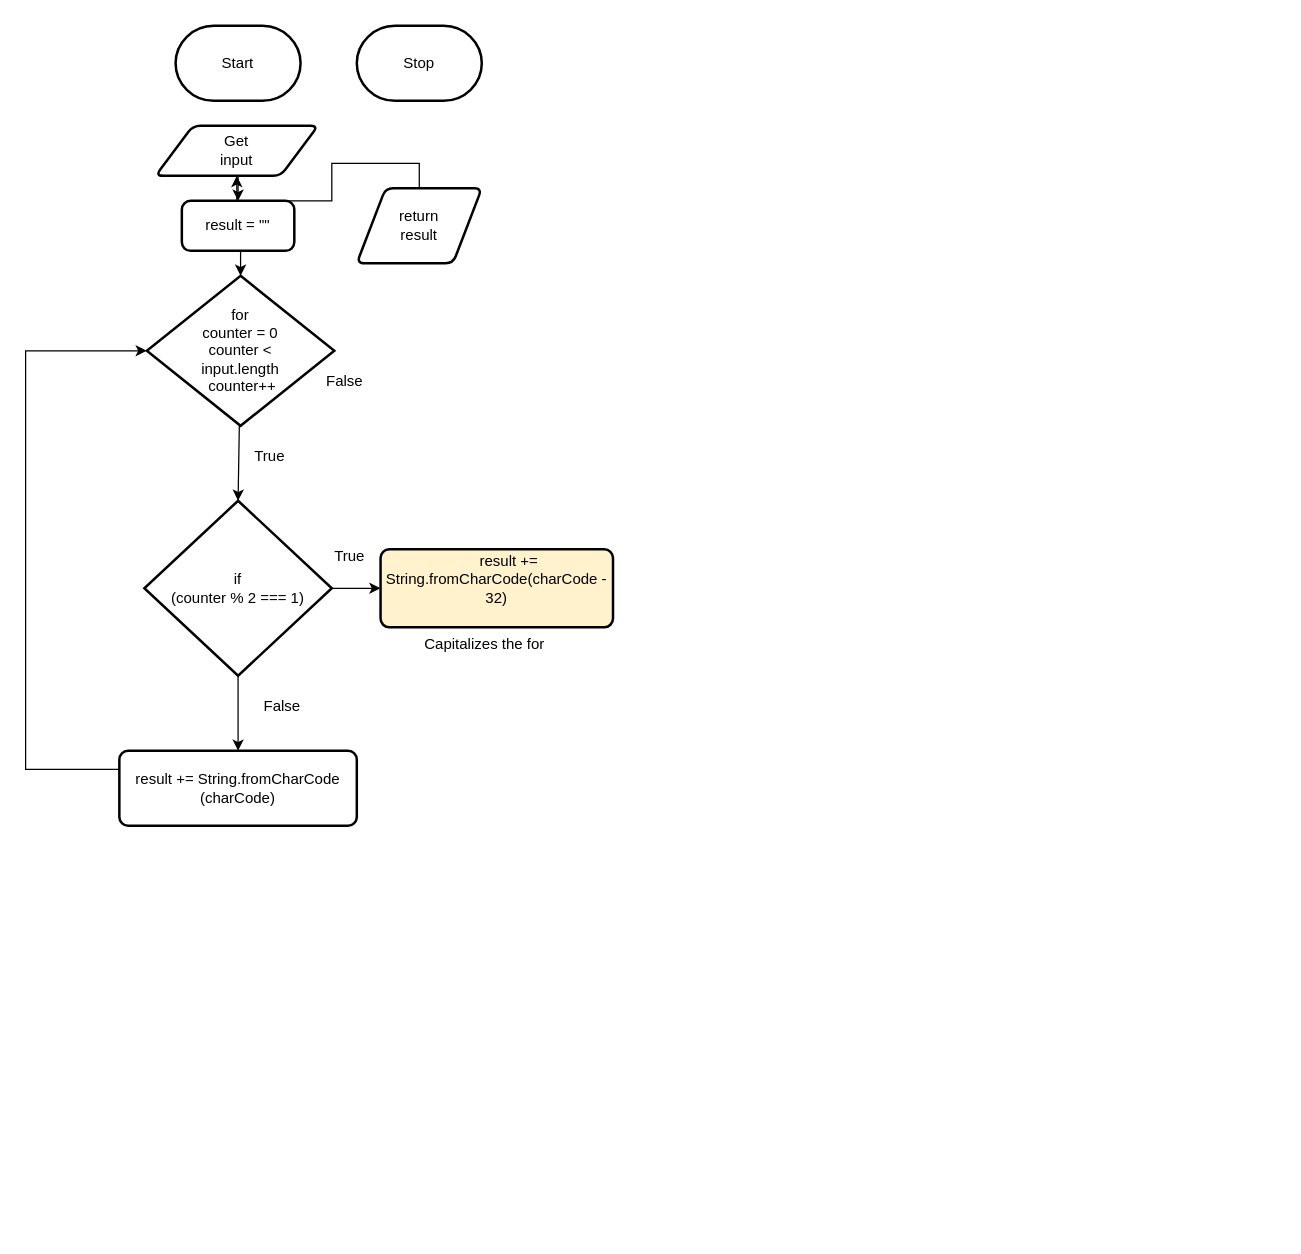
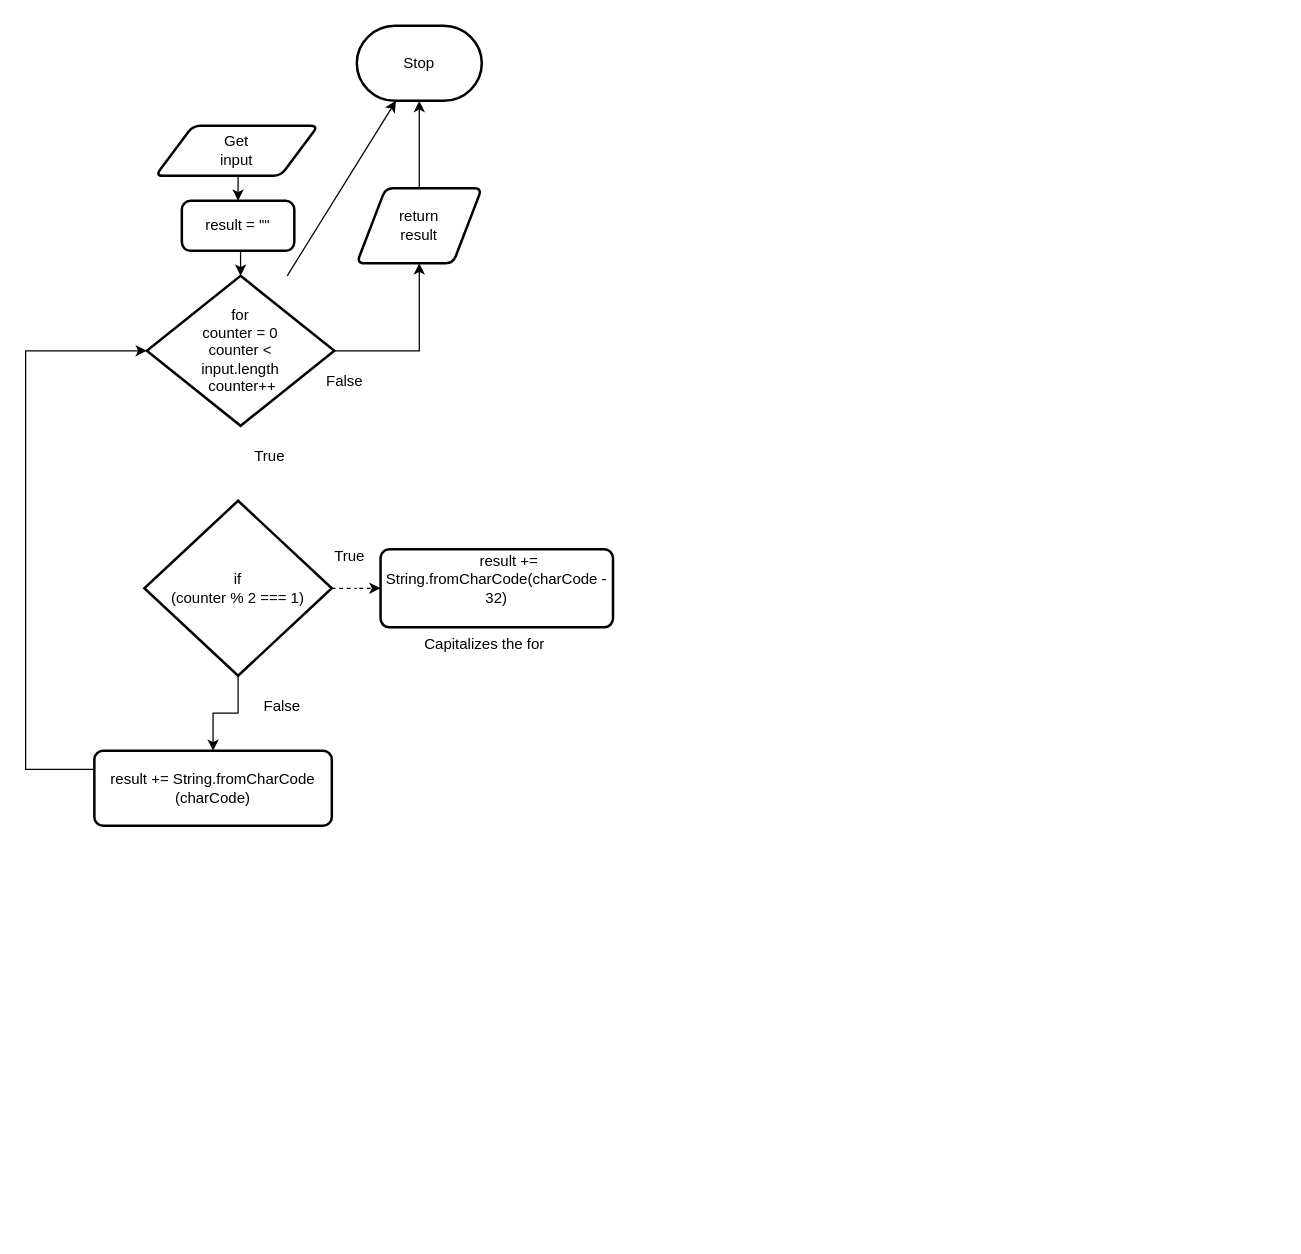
node "Start": removed
edge "return result" -> "Get input": now "return result" -> "Stop"
edge "for counter = 0 counter < input.length counter++" -> "return result": added
edge "for counter = 0 counter < input.length counter++" -> "if (counter % 2 === 1)": now "for counter = 0 counter < input.length counter++" -> "Stop"
edge "if (counter % 2 === 1)" -> "result += String.fromCharCode(charCode - 32)": style solid -> dashed
node "result += String.fromCharCode(charCode - 32)": fillcolor #fff2cc -> #ffffff
node "result += String.fromCharCode (charCode)": moved (238, 788) -> (213, 788)
